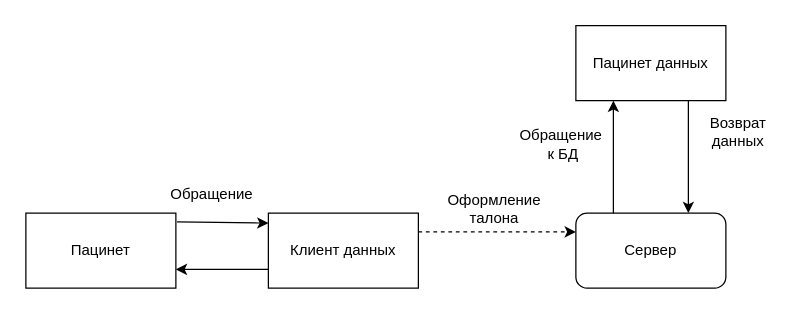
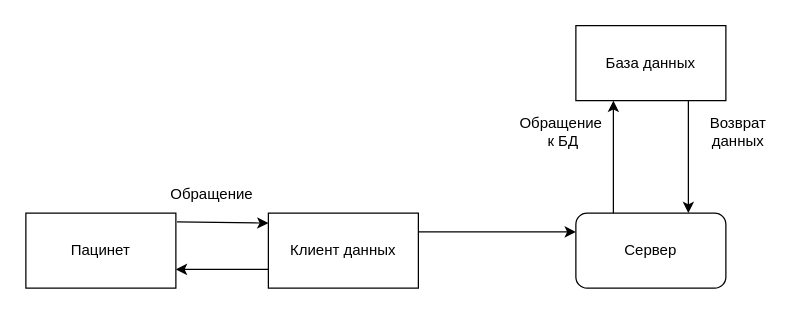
node "Пацинет данных": label "Пацинет данных" -> "База данных"
node "Обращение к БД": moved (563, 144) -> (563, 132)
node "Оформление талона": removed
edge "Клиент данных" -> "Сервер": style dashed -> solid
